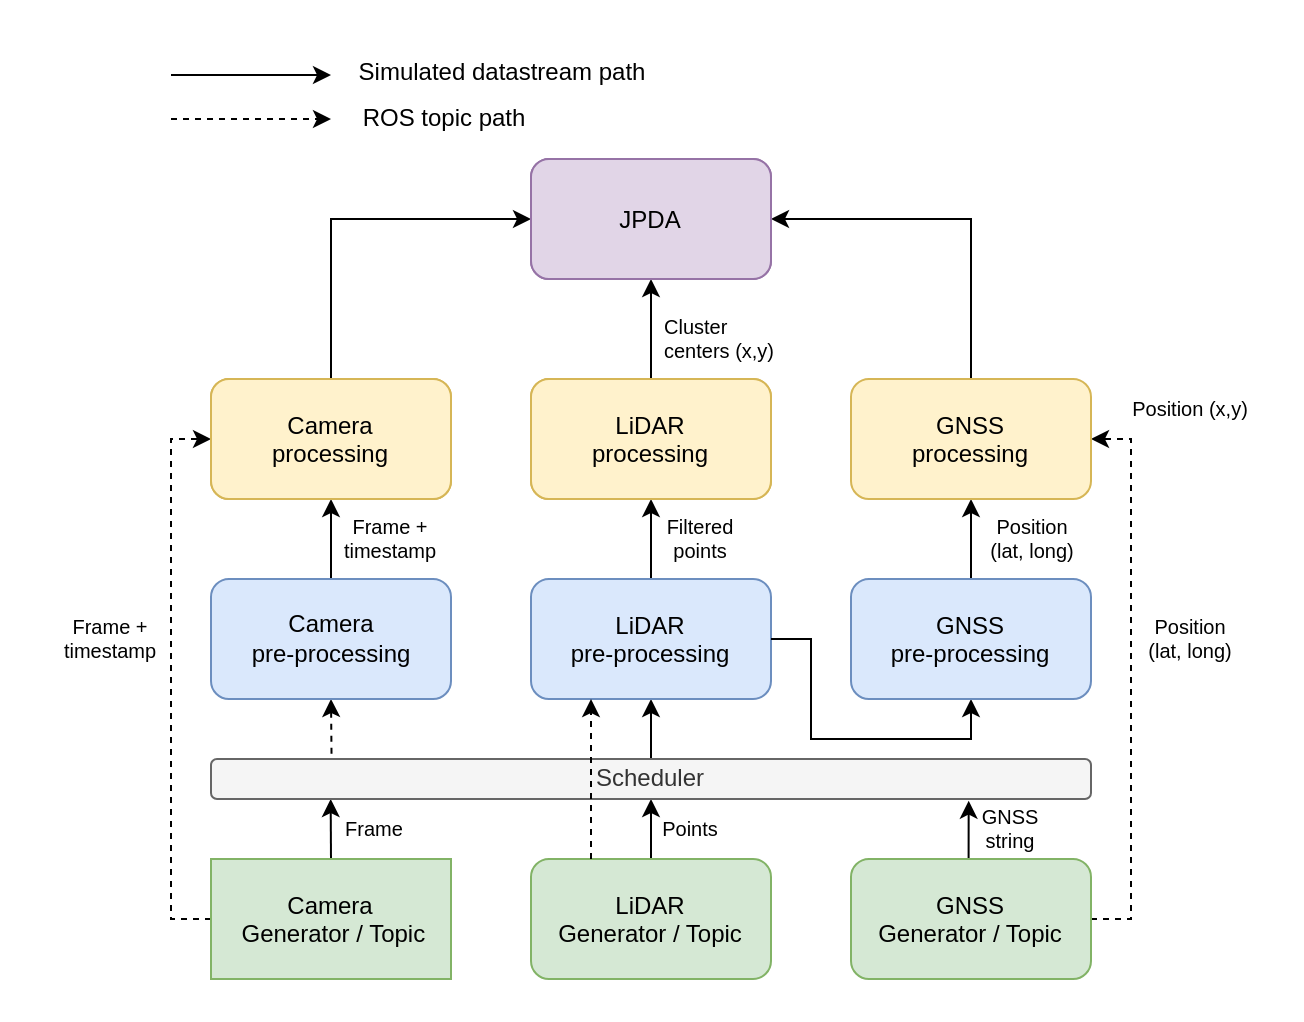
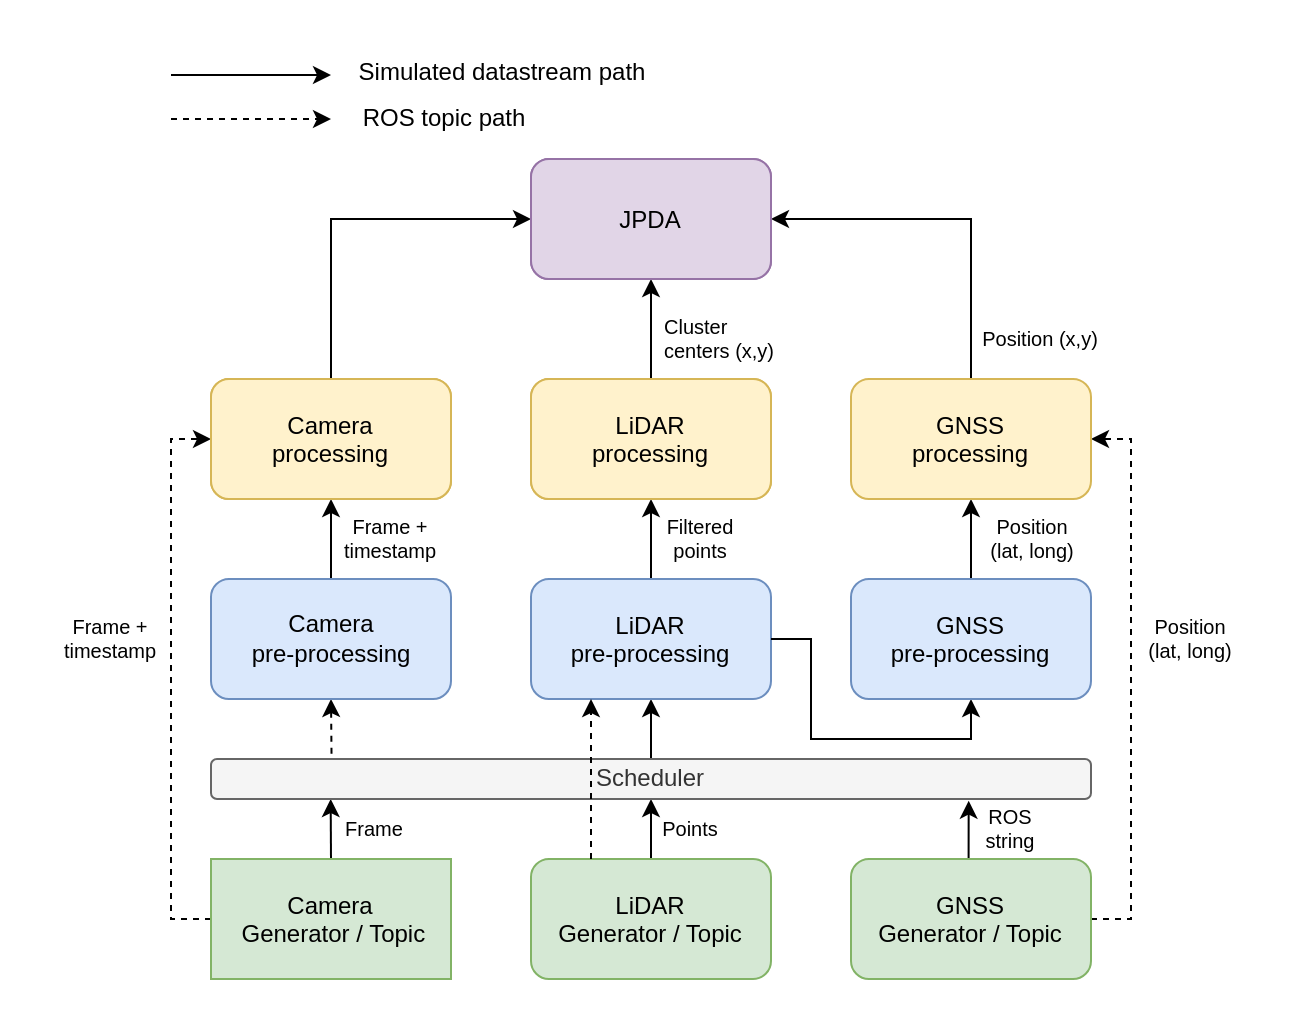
node "Position (x,y)": moved (1191, 409) -> (1041, 339)
node "GNSS string": label "GNSS string" -> "ROS string"
